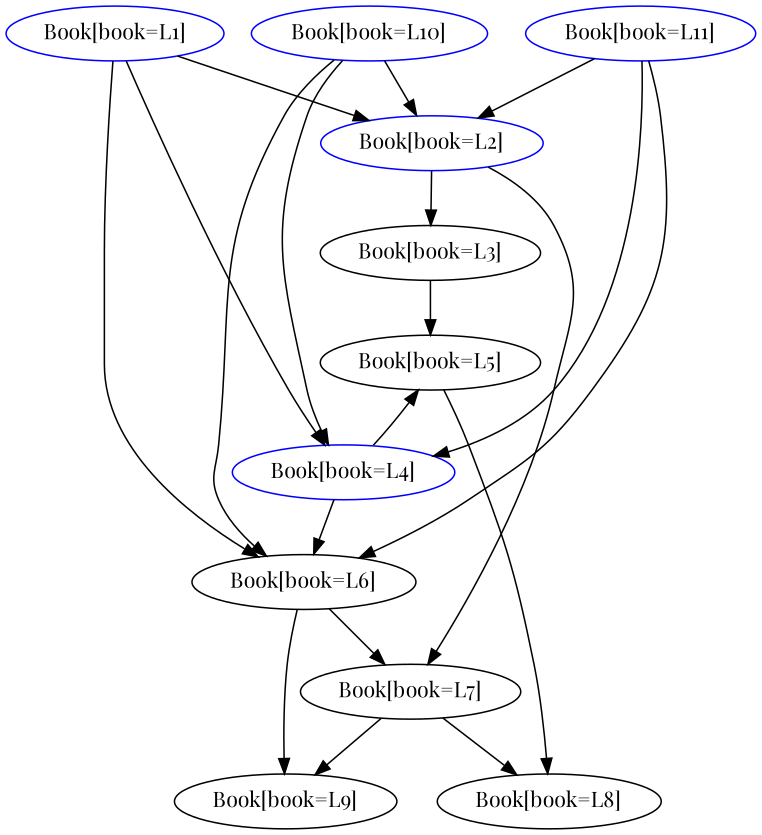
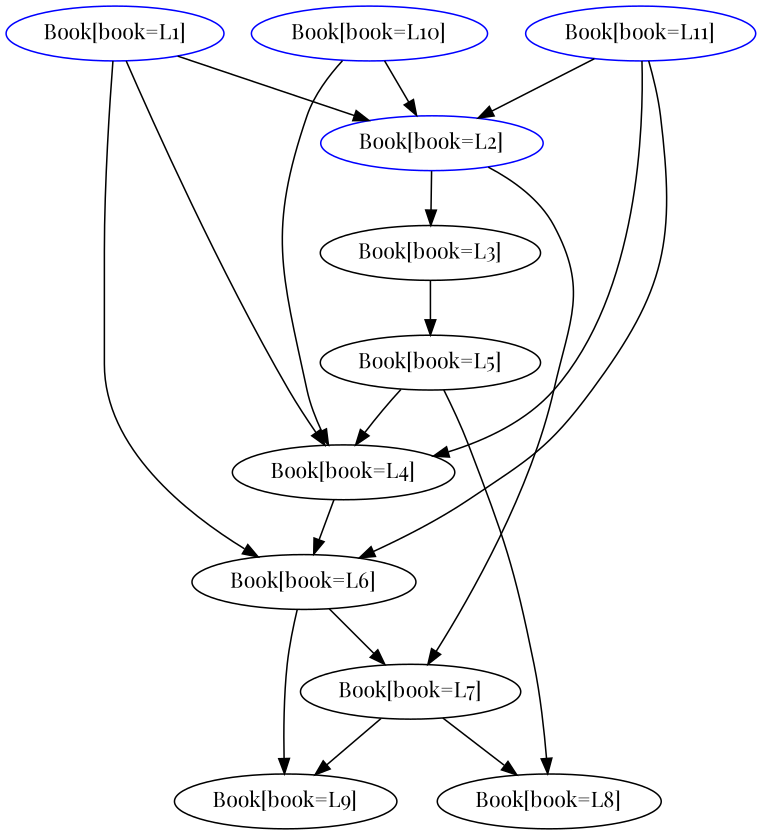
edge "Book[book=L10]" -> "Book[book=L6]": removed
edge "Book[book=L4]" -> "Book[book=L5]": reversed
node "Book[book=L4]": color blue -> black
